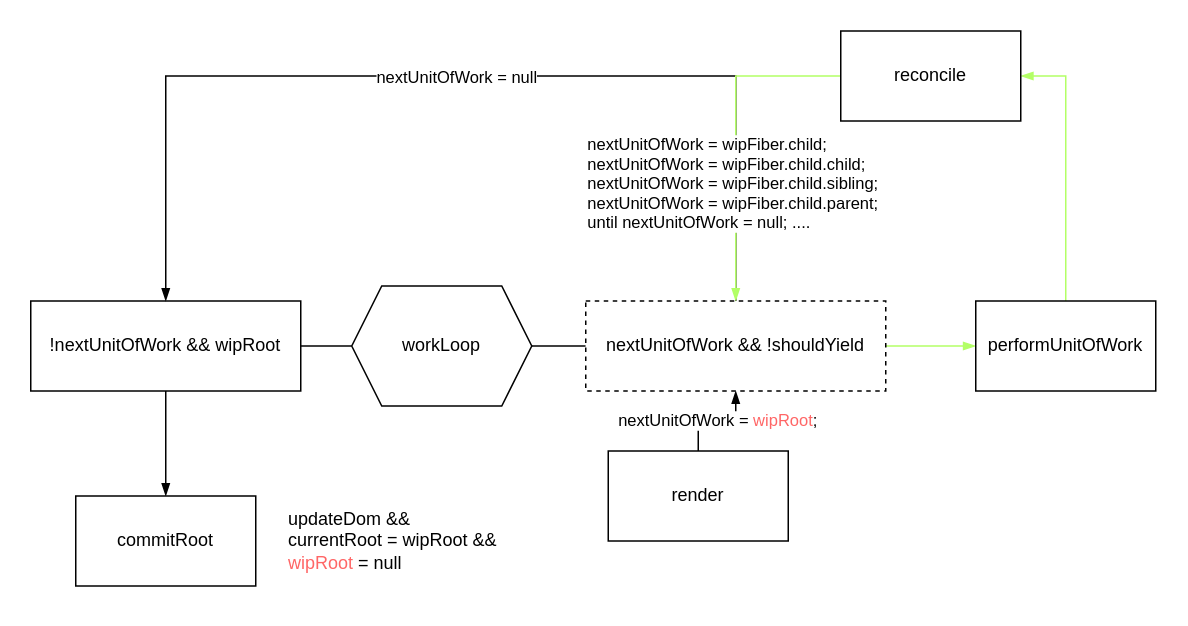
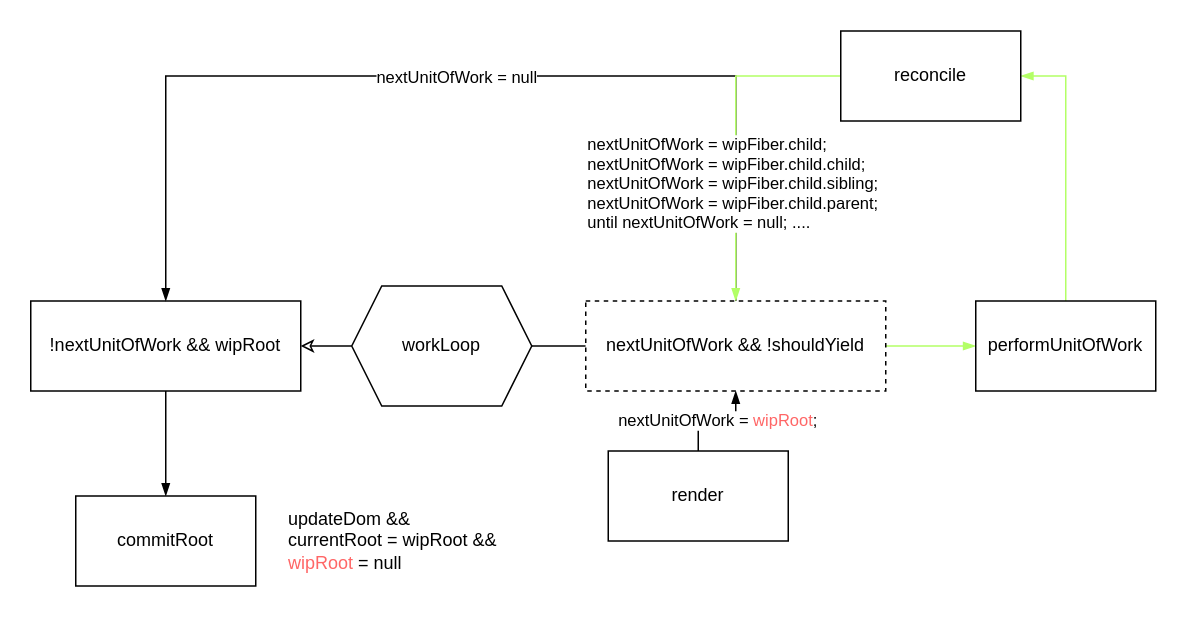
edge "!nextUnitOfWork && wipRoot" -- "workLoop": arrowhead none -> classic
